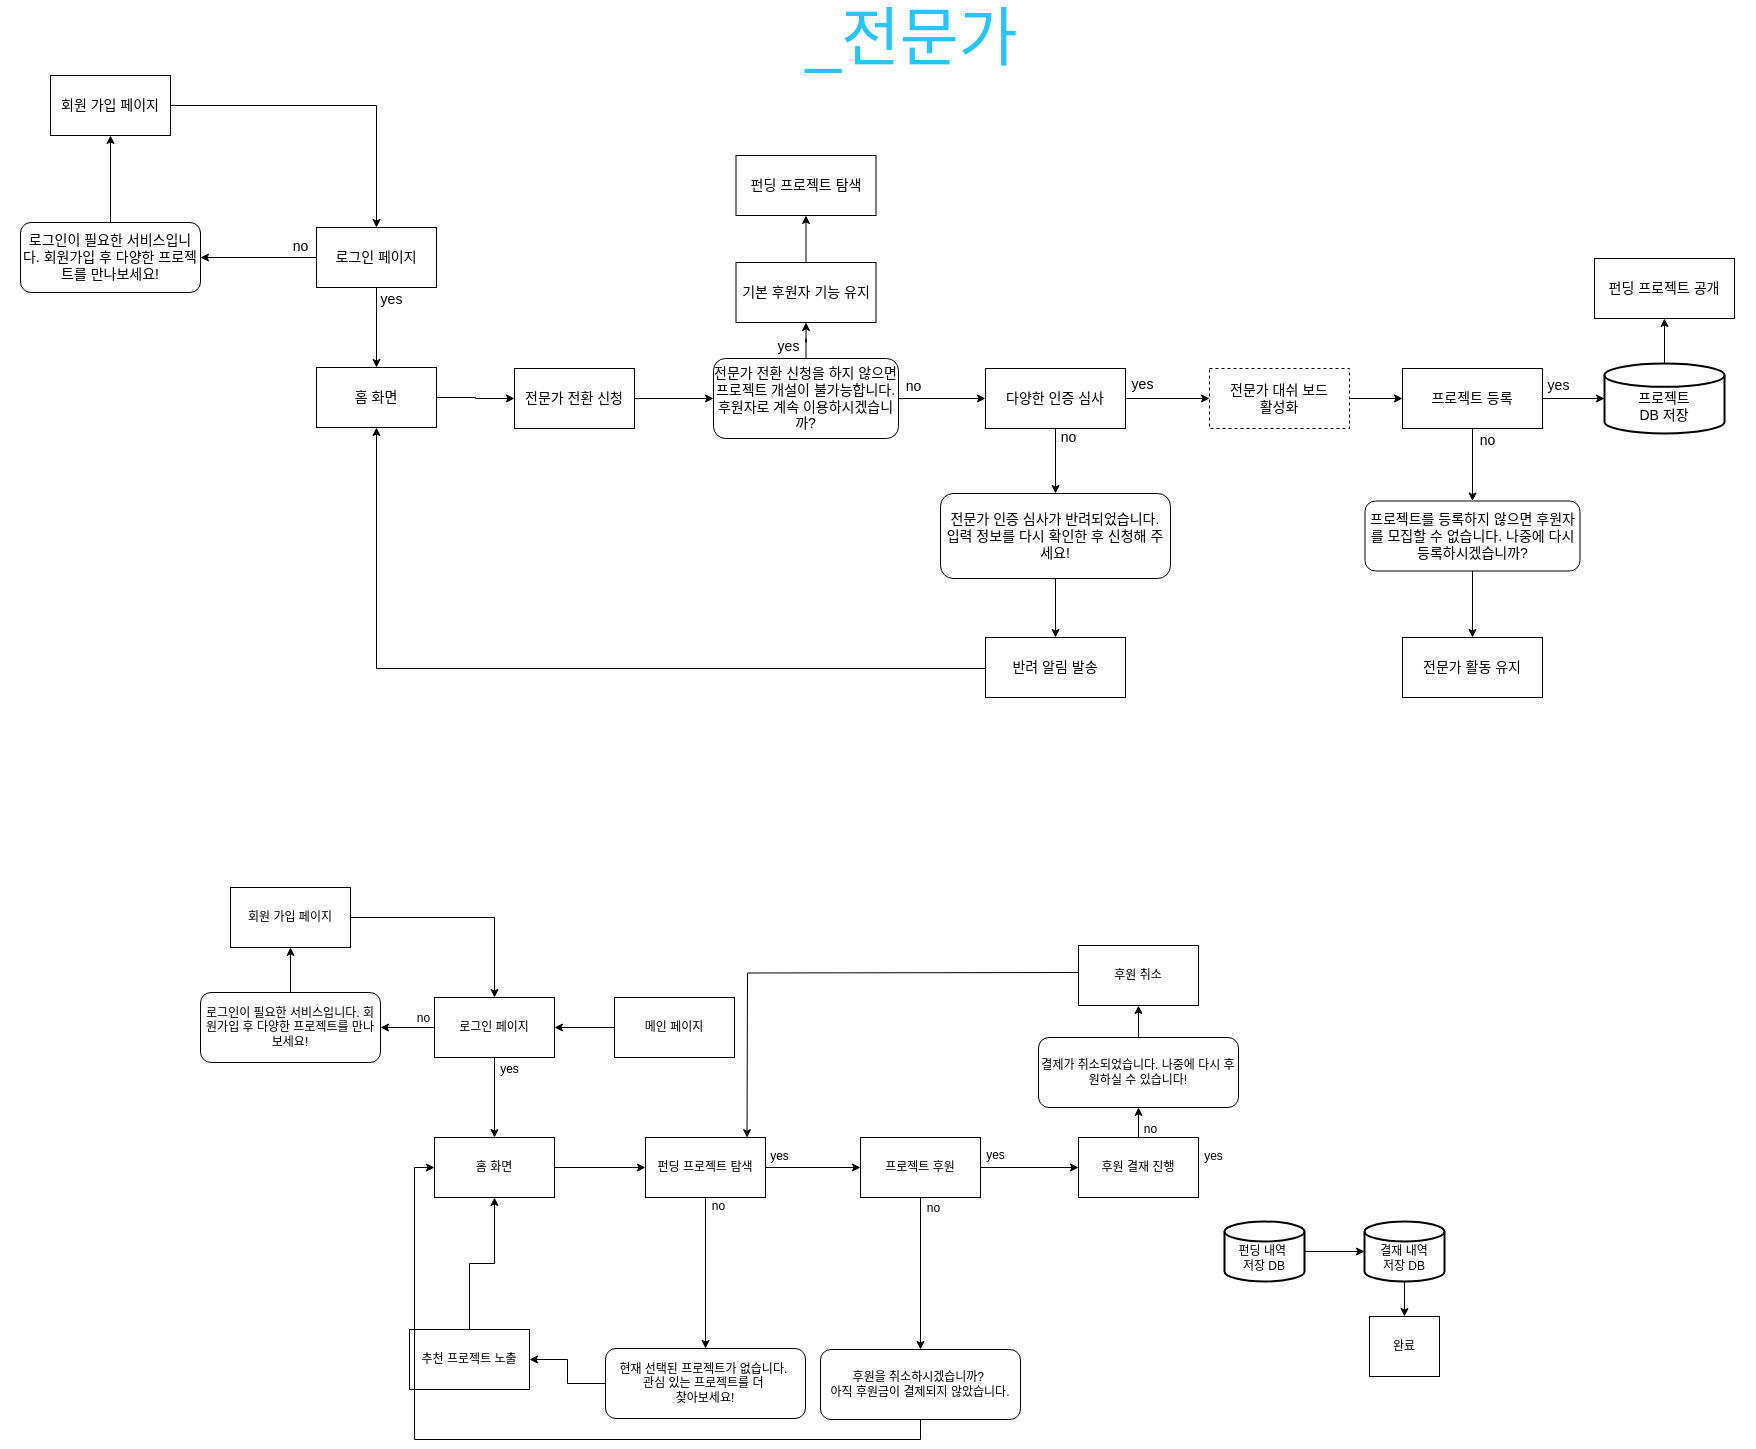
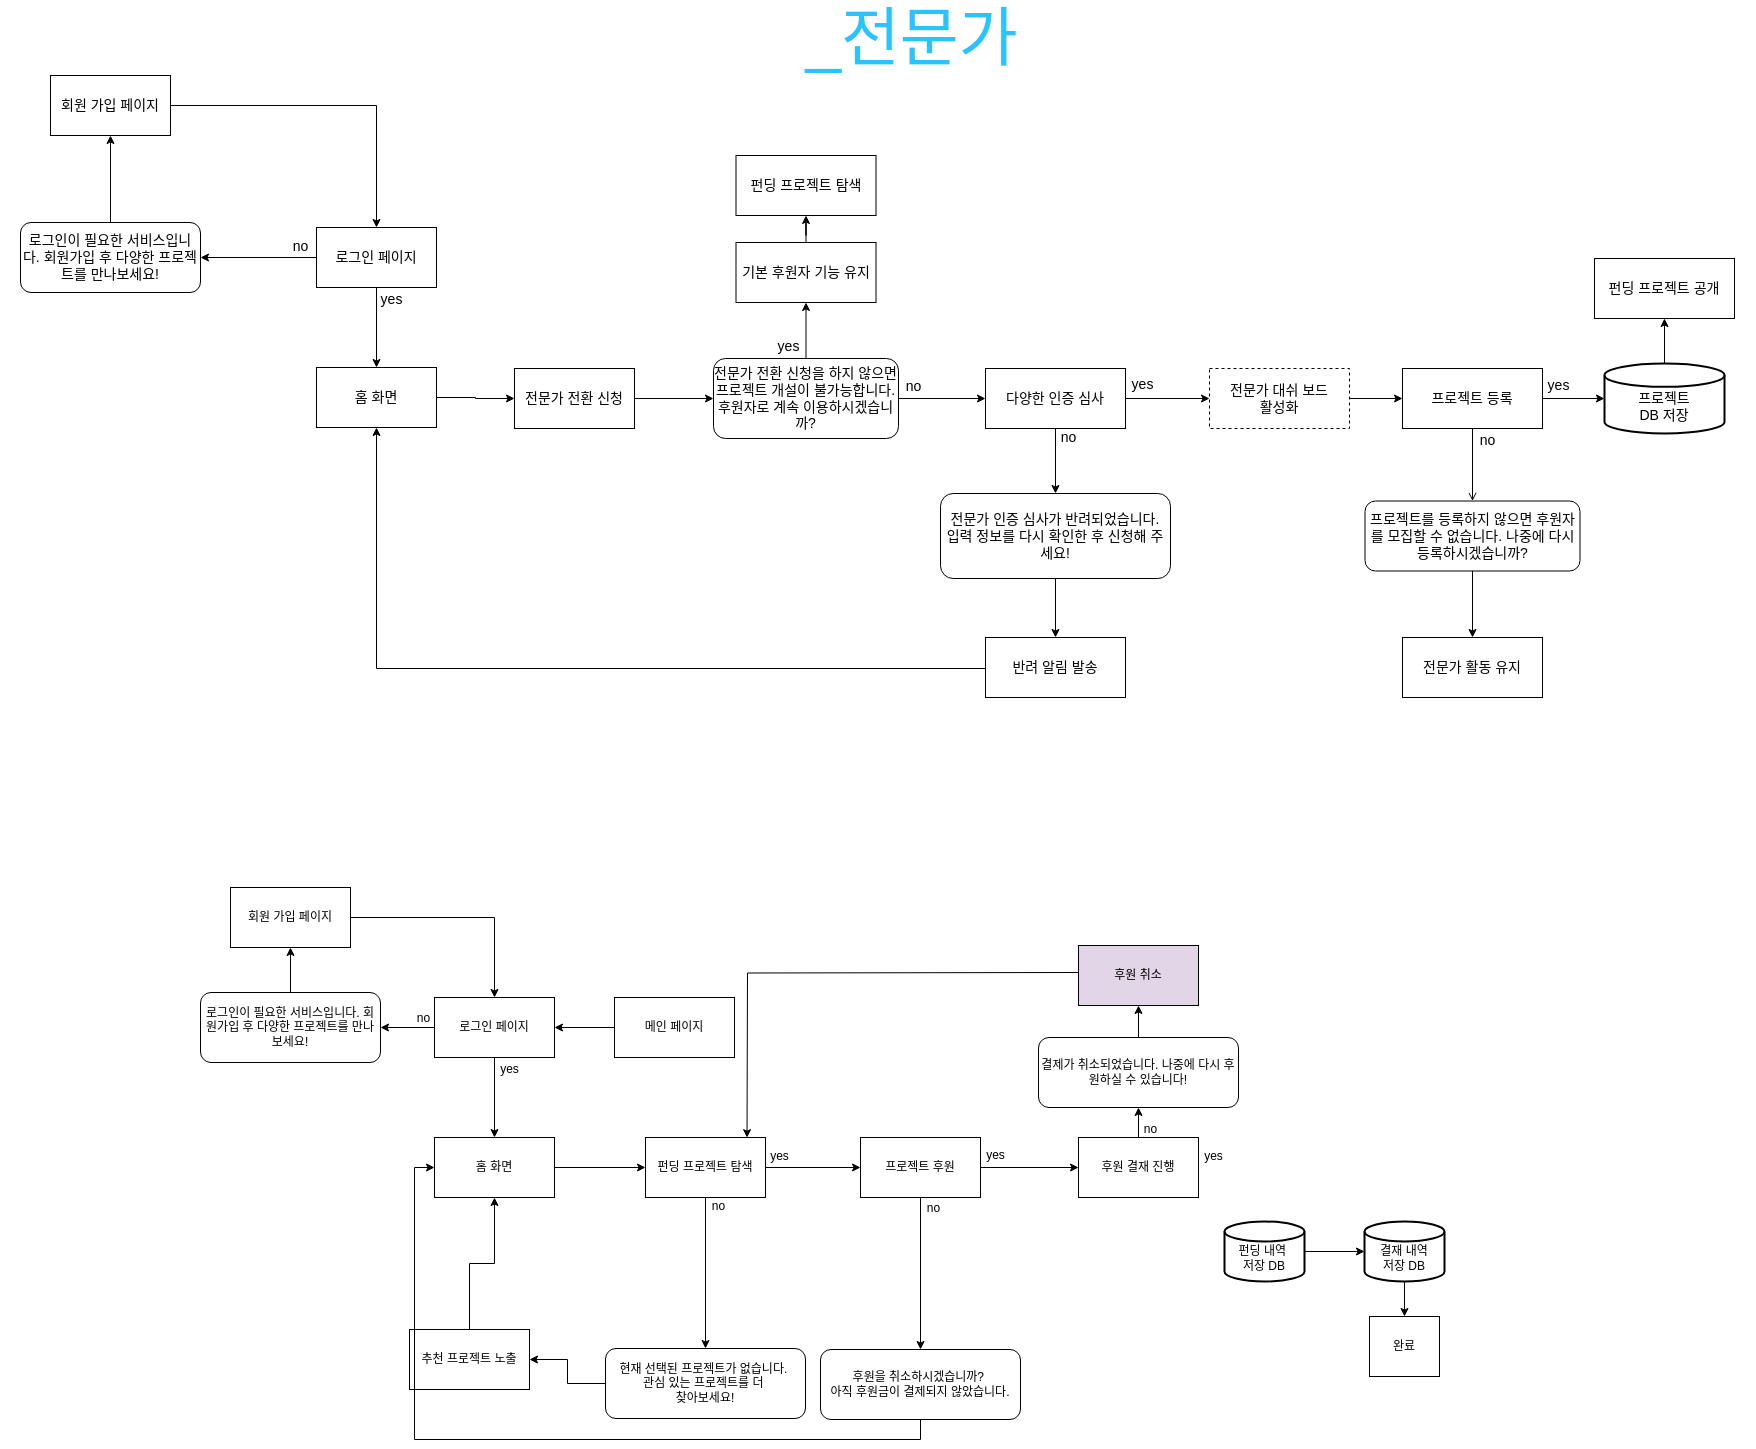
node "기본 후원자 기능 유지": moved (806, 293) -> (806, 273)
edge "프로젝트 등록" -> "프로젝트를 등록하지 않으면 후원자를 모집할 수 없습니다. 나중에 다시 등록하시겠습니까?": arrowhead classic -> open
node "후원 취소": fillcolor #ffffff -> #e1d5e7
